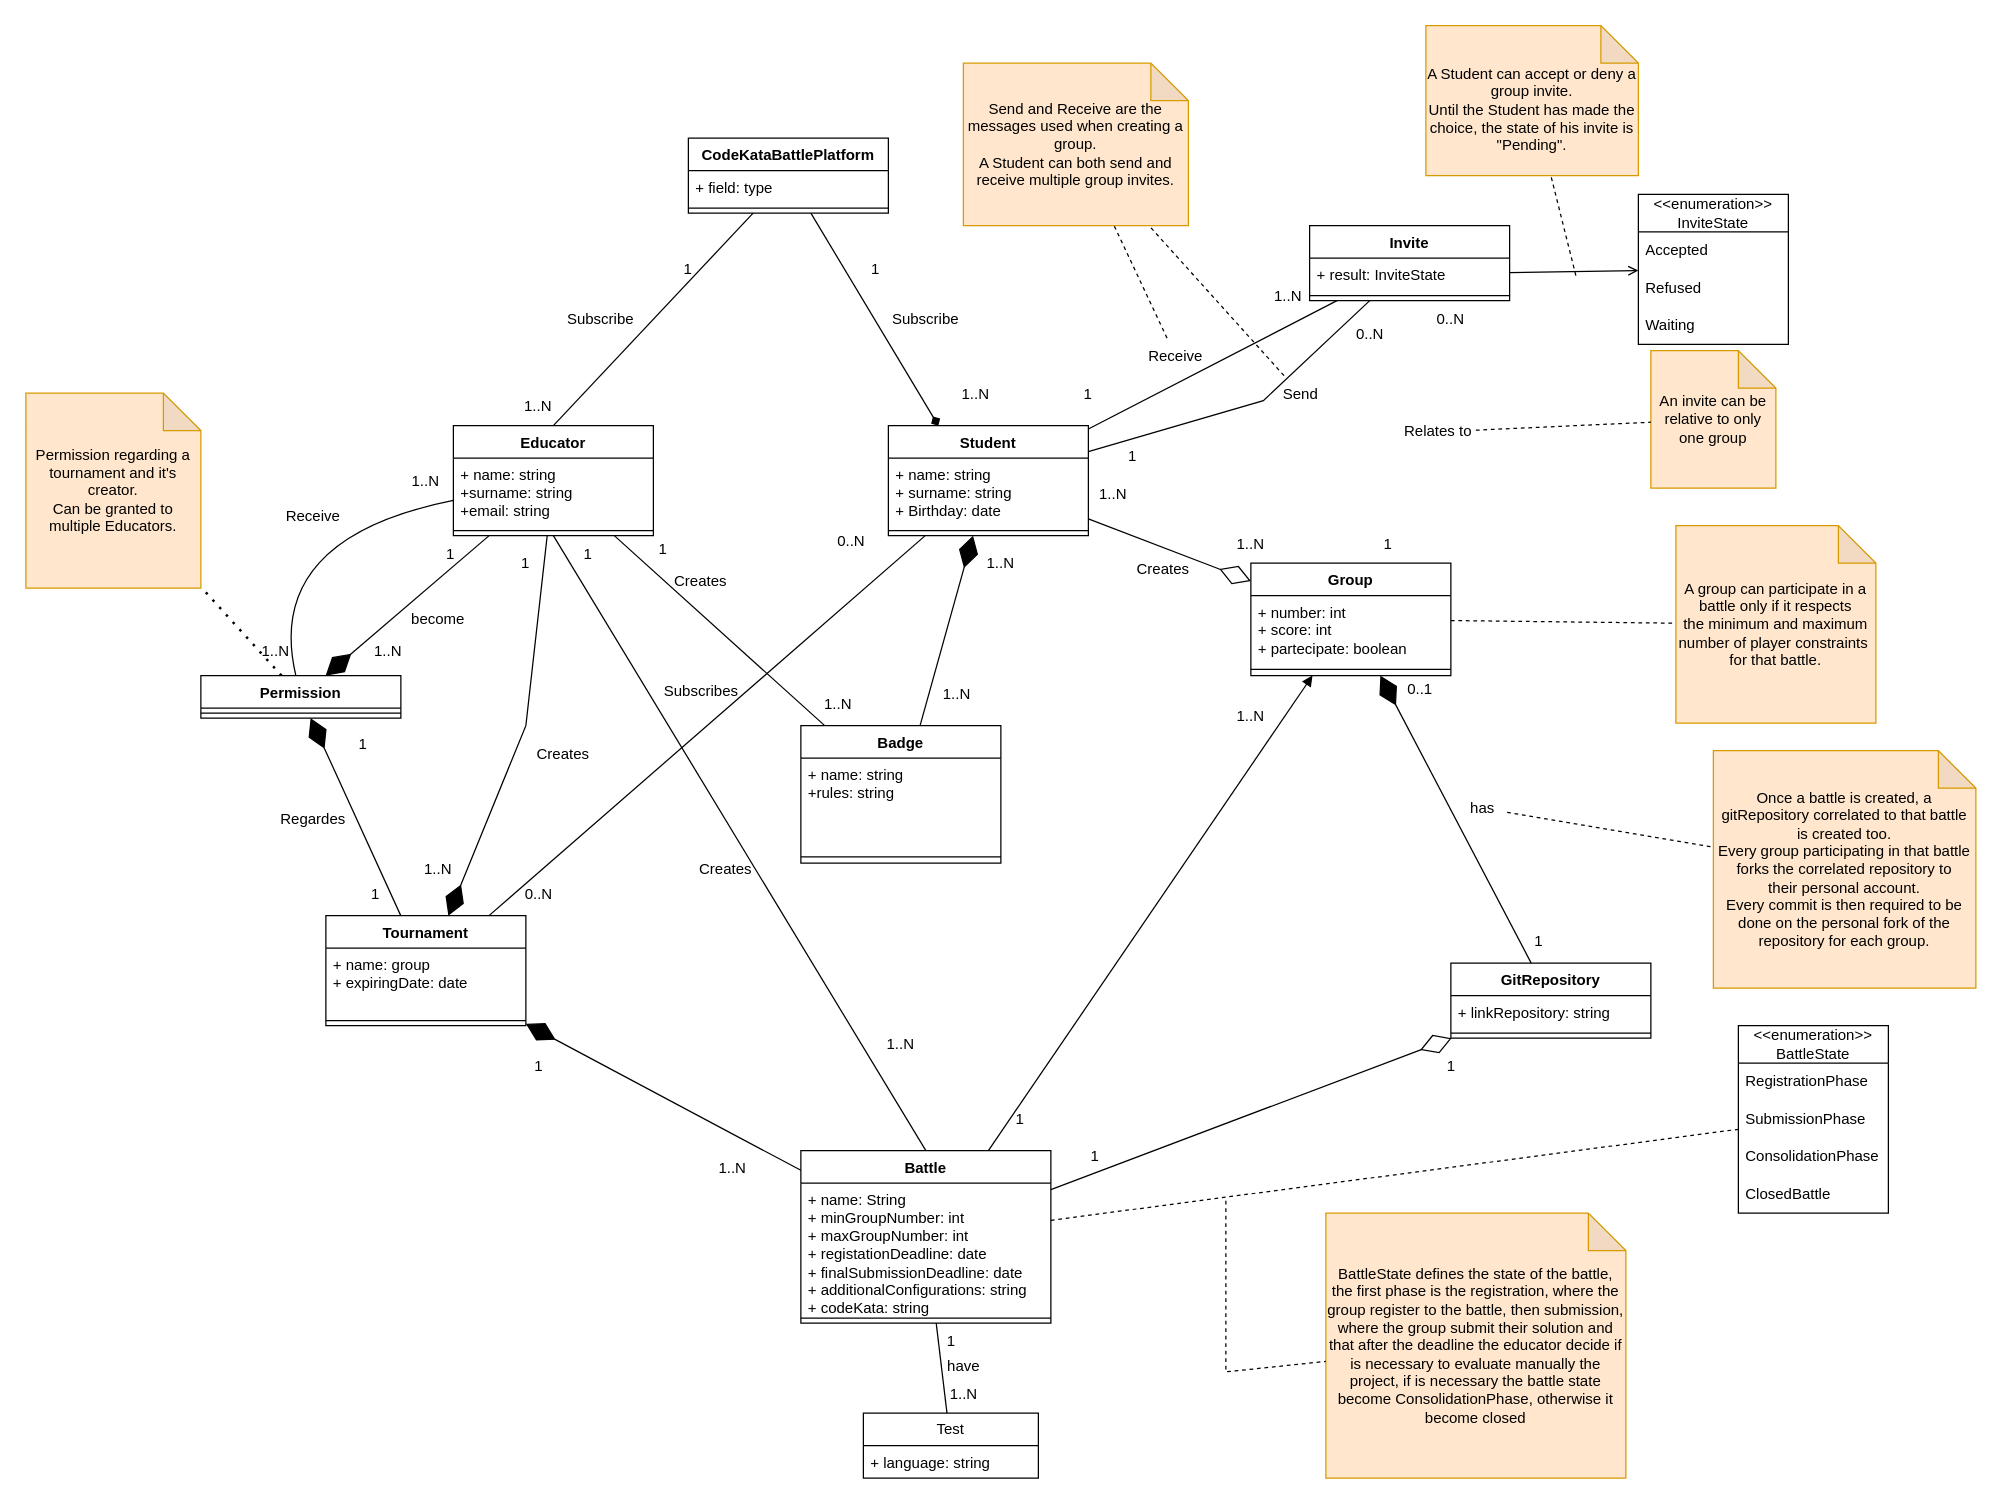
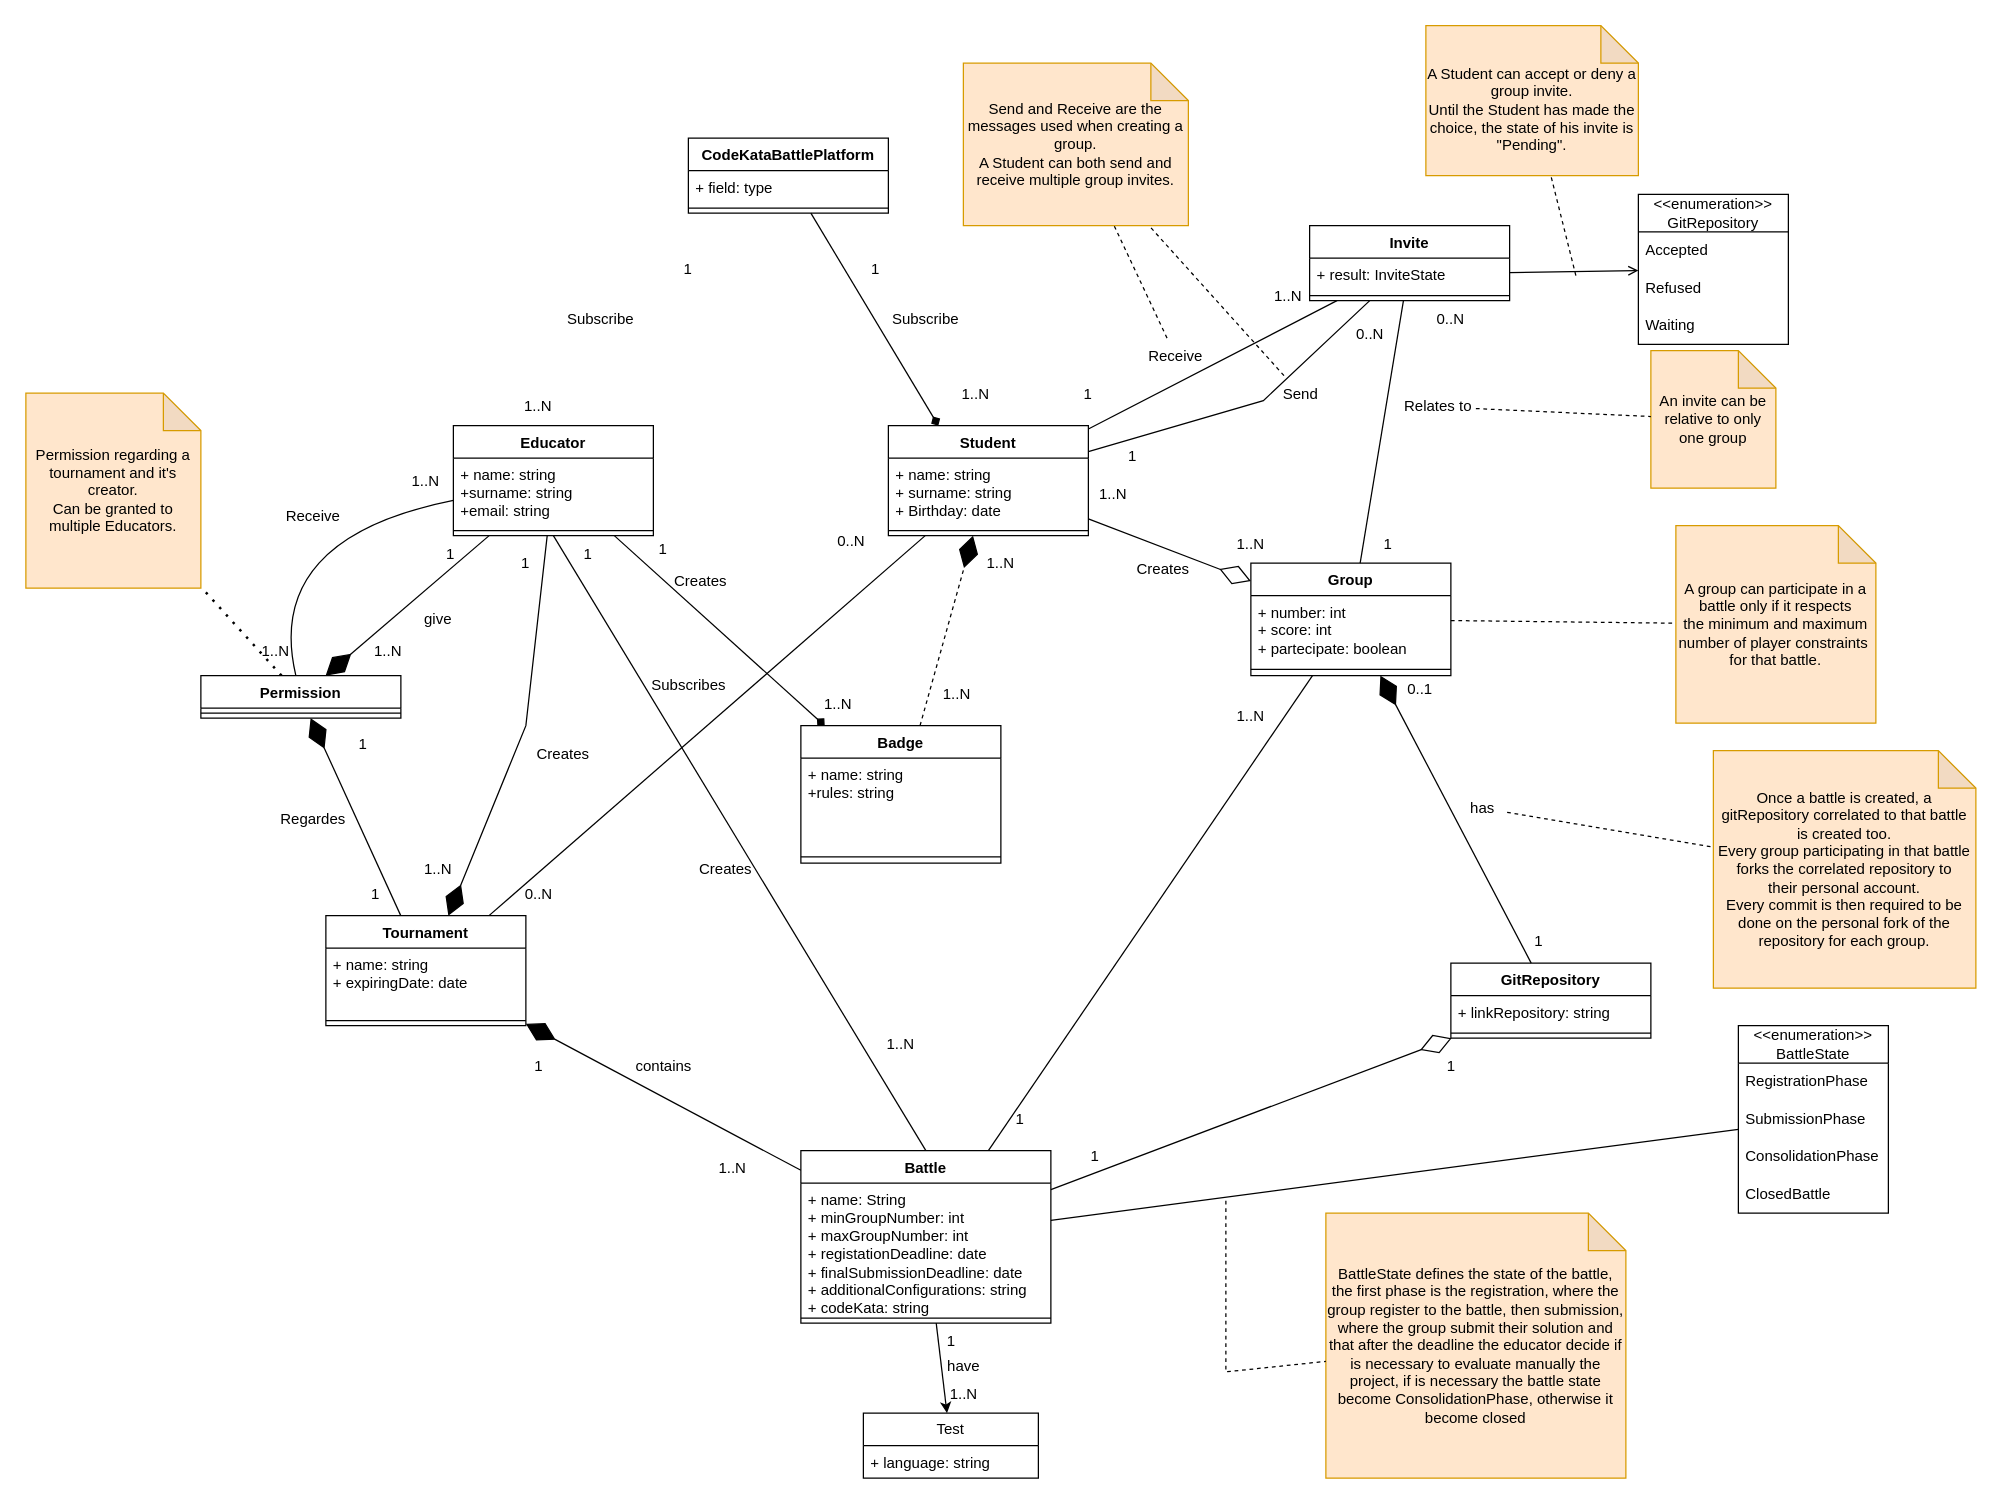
node "<<enumeration>> InviteState": label "<<enumeration>> InviteState" -> "<<enumeration>> GitRepository"
edge "CodeKataBattlePlatform" -- "Educator": removed
node "Relates to": moved (1438, 432) -> (1438, 407)
edge "Invite" -- "Group": added
node "become": label "become" -> "give"
edge "Badge" -> "Student": style solid -> dashed
edge "Battle" -> "Group": arrowhead block -> none
node "Subscribes": moved (701, 692) -> (688, 686)
edge "Educator" -- "Badge": arrowhead none -> diamond
node "+ name: group + expiringDate: date": label "+ name: group + expiringDate: date" -> "+ name: string + expiringDate: date"
node "contains": added
edge "<<enumeration>> BattleState" -- "Battle": style dashed -> solid
edge "Battle" -- "Test": arrowhead none -> classic
